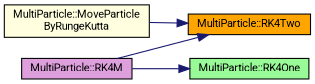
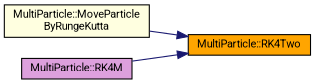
node "MultiParticle::RK4One": removed
